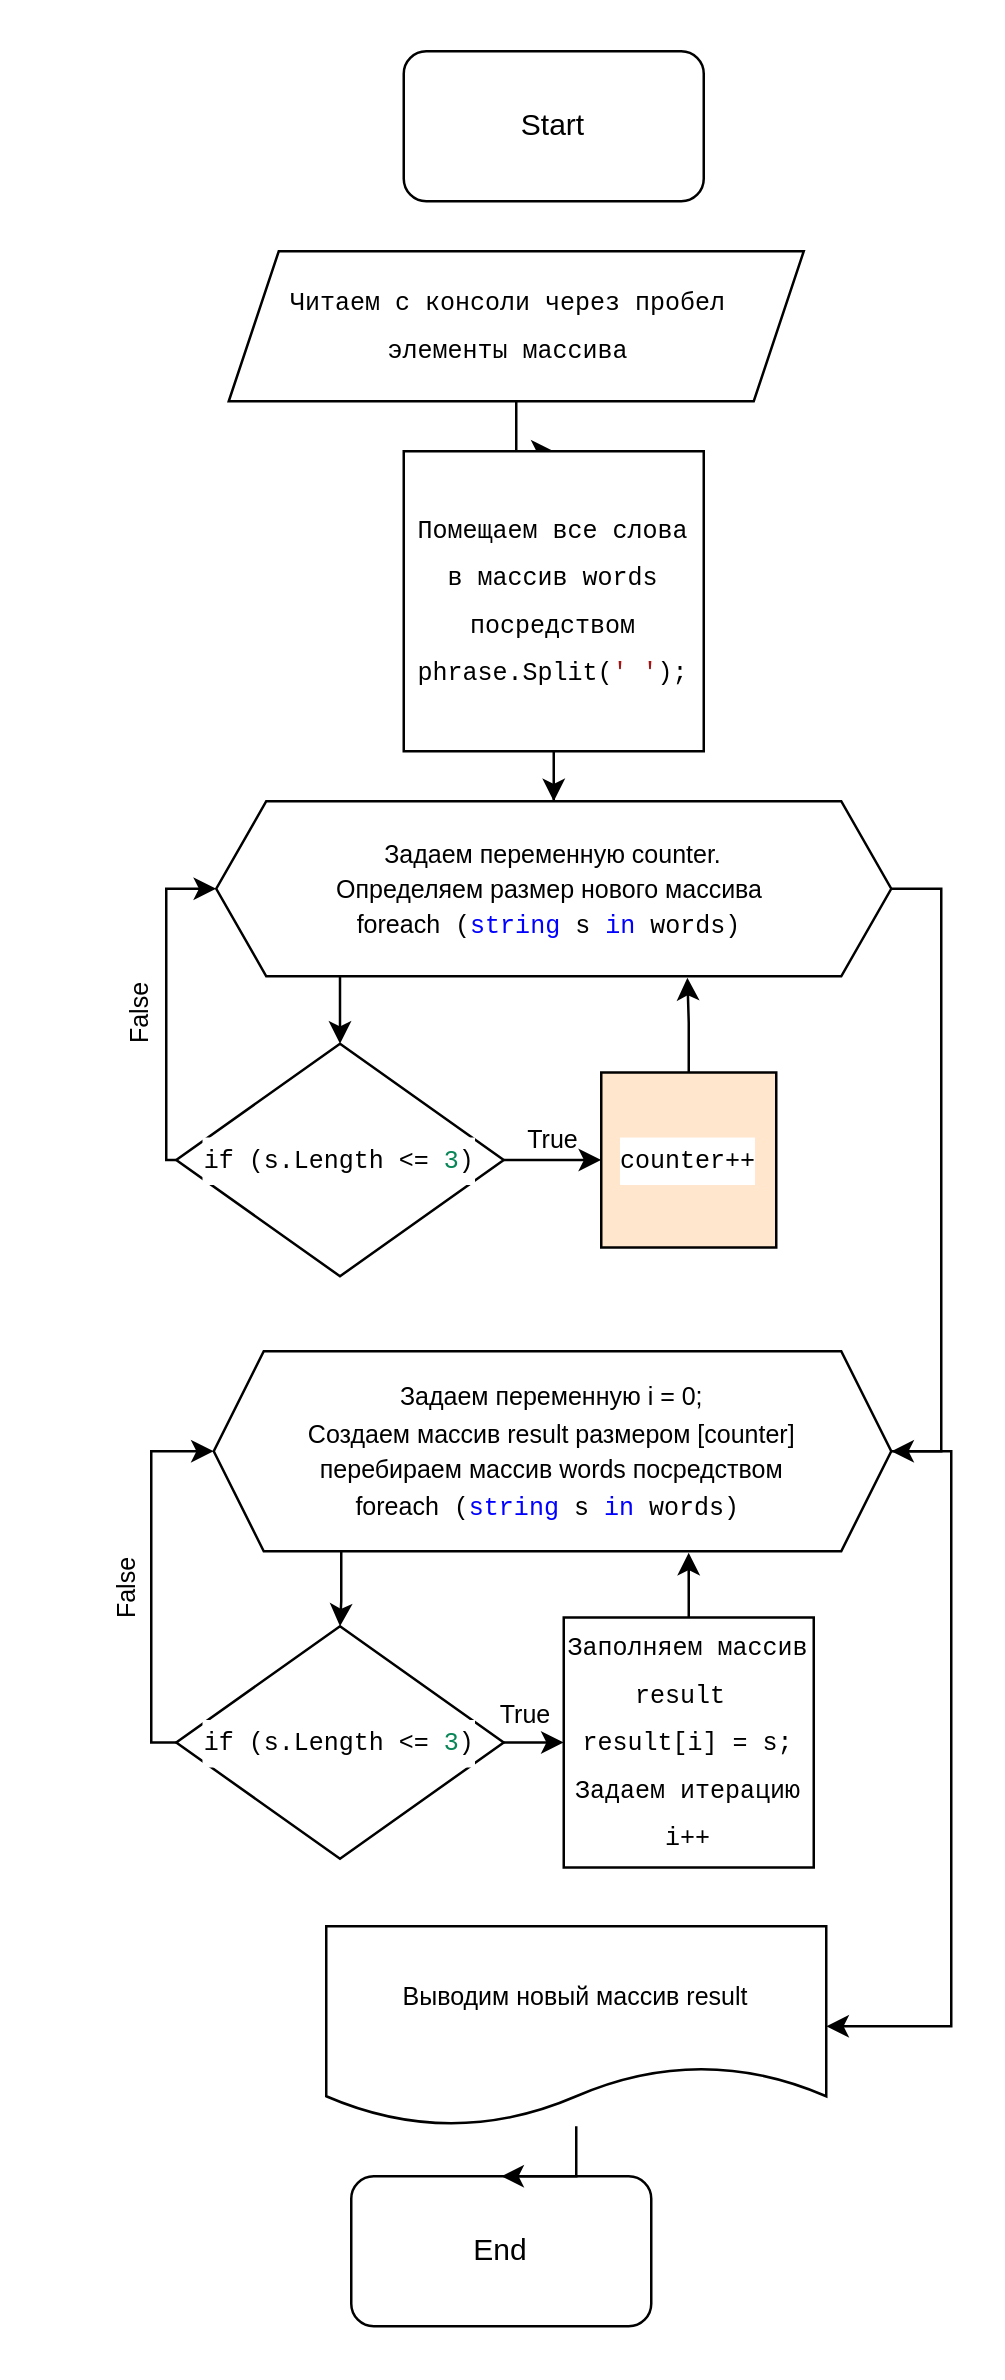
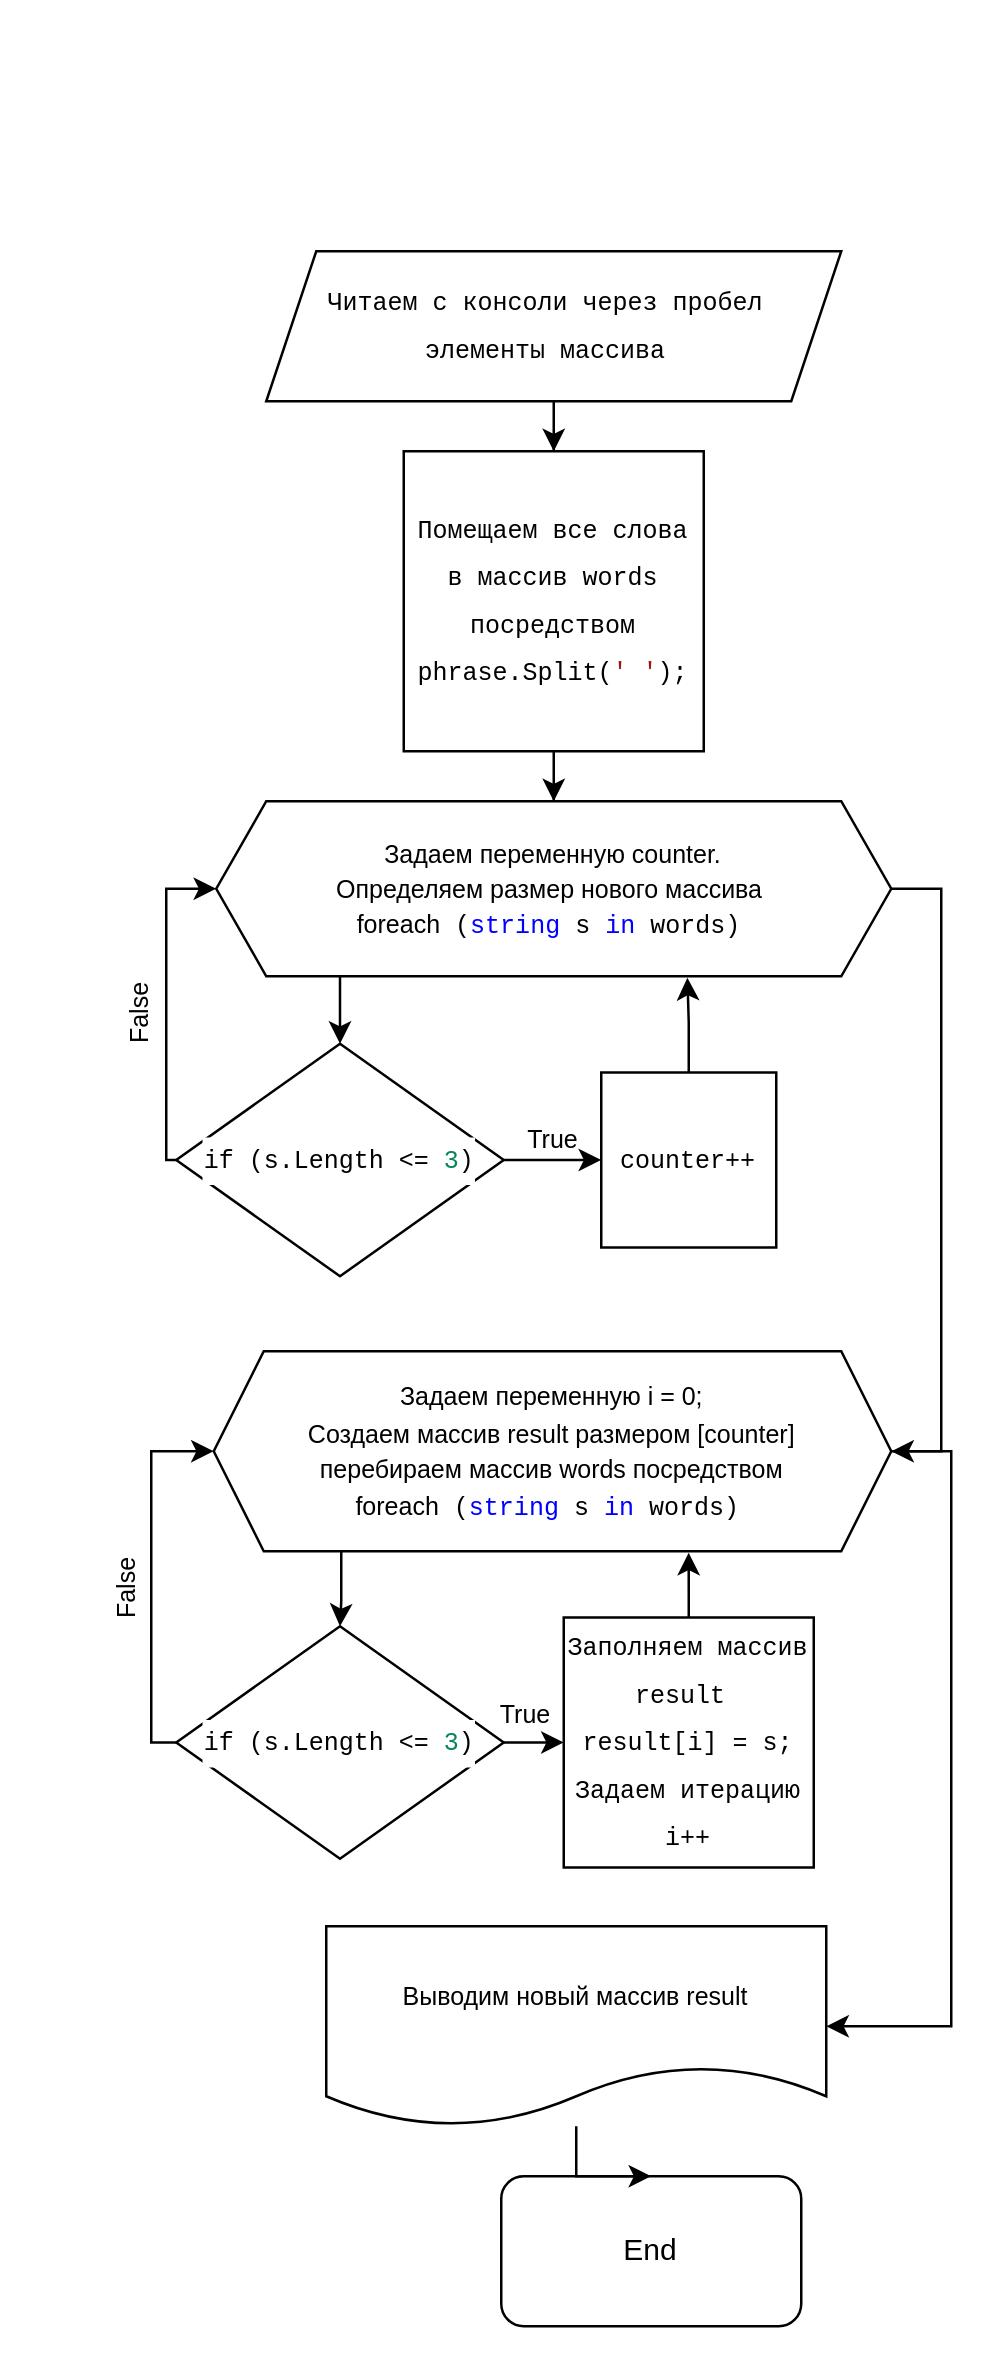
node "Start": removed
node "Читаем с консоли через пробел элементы массива": moved (516, 326) -> (554, 326)
node "counter++": fillcolor #ffe6cc -> #ffffff
node "End": moved (501, 2251) -> (651, 2251)
